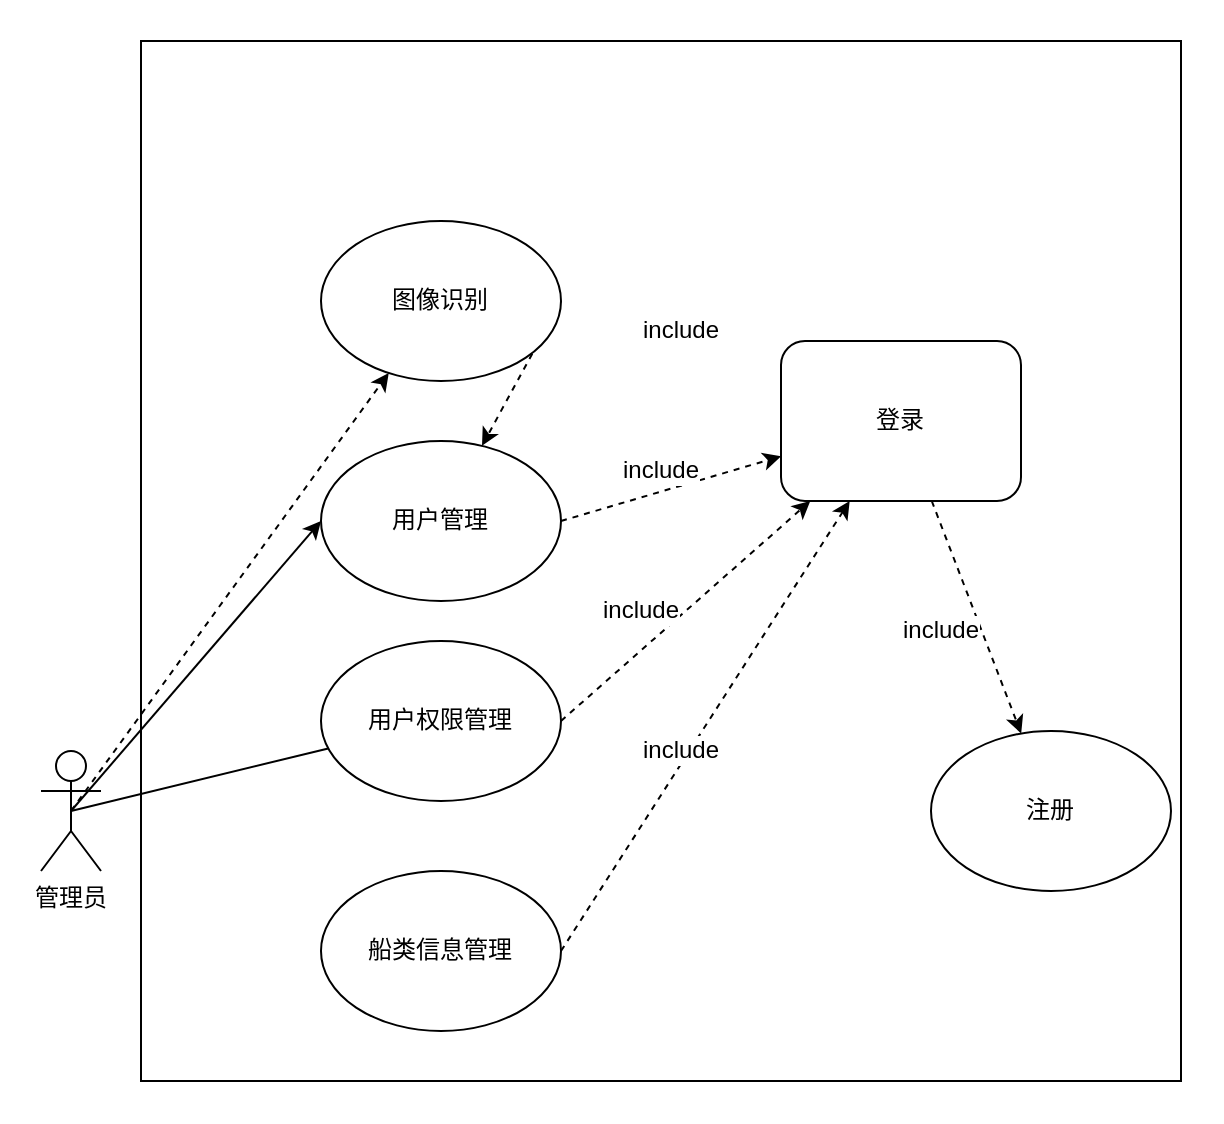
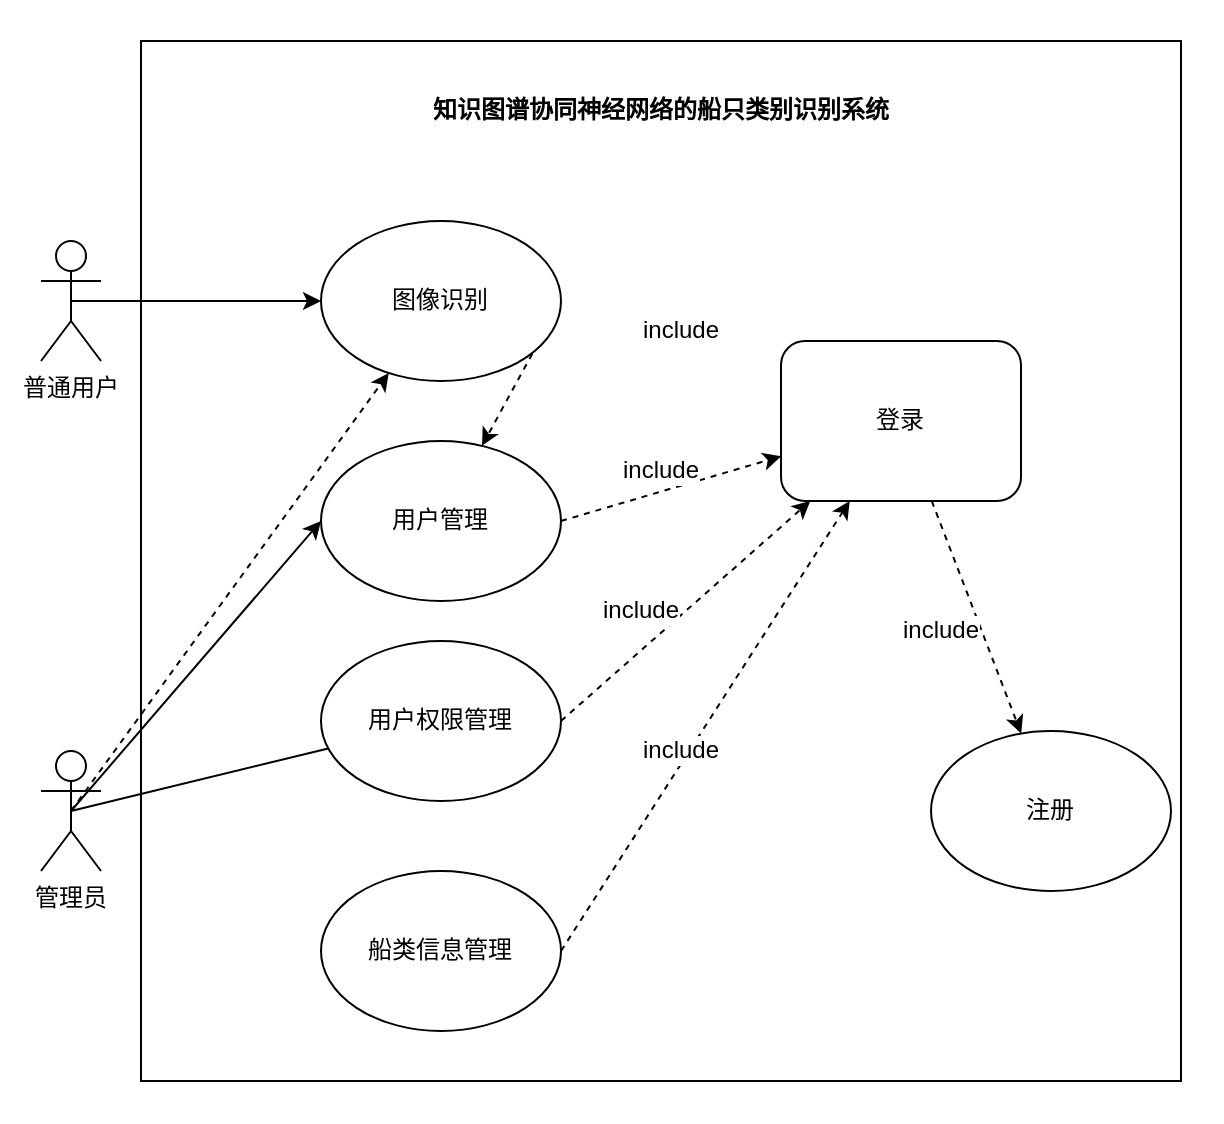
node "知识图谱协同神经网络的船只类别识别系统": added
node "普通用户": added
edge "普通用户" -> "图像识别": added
